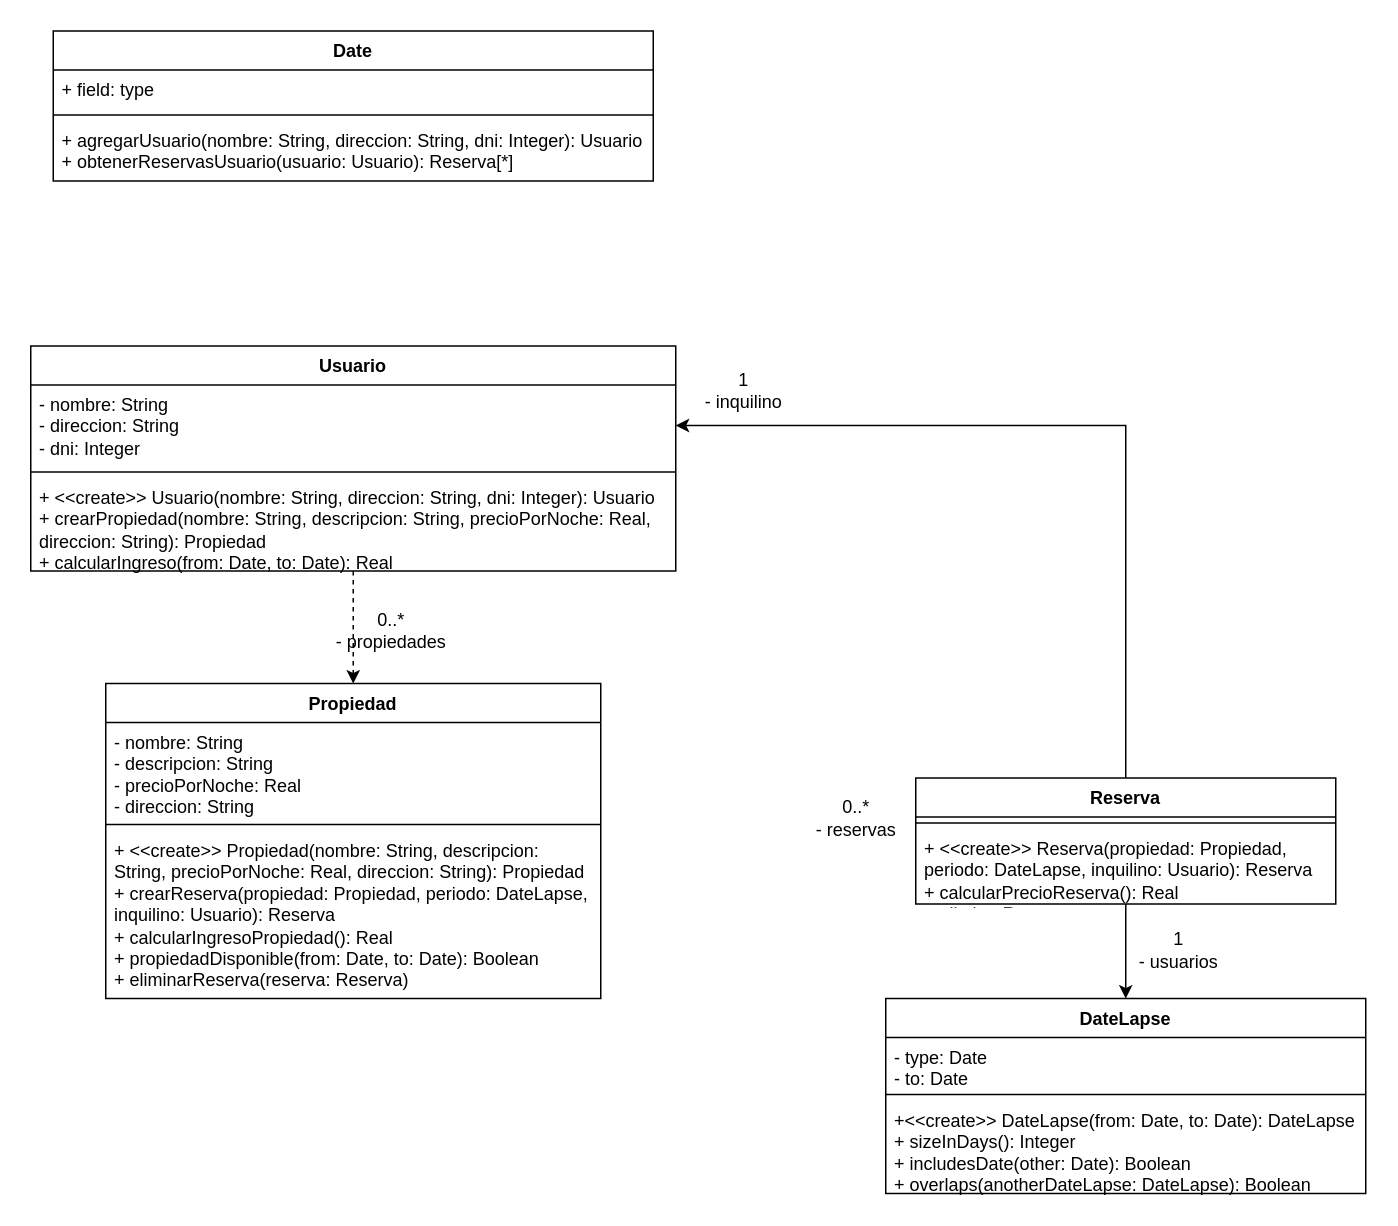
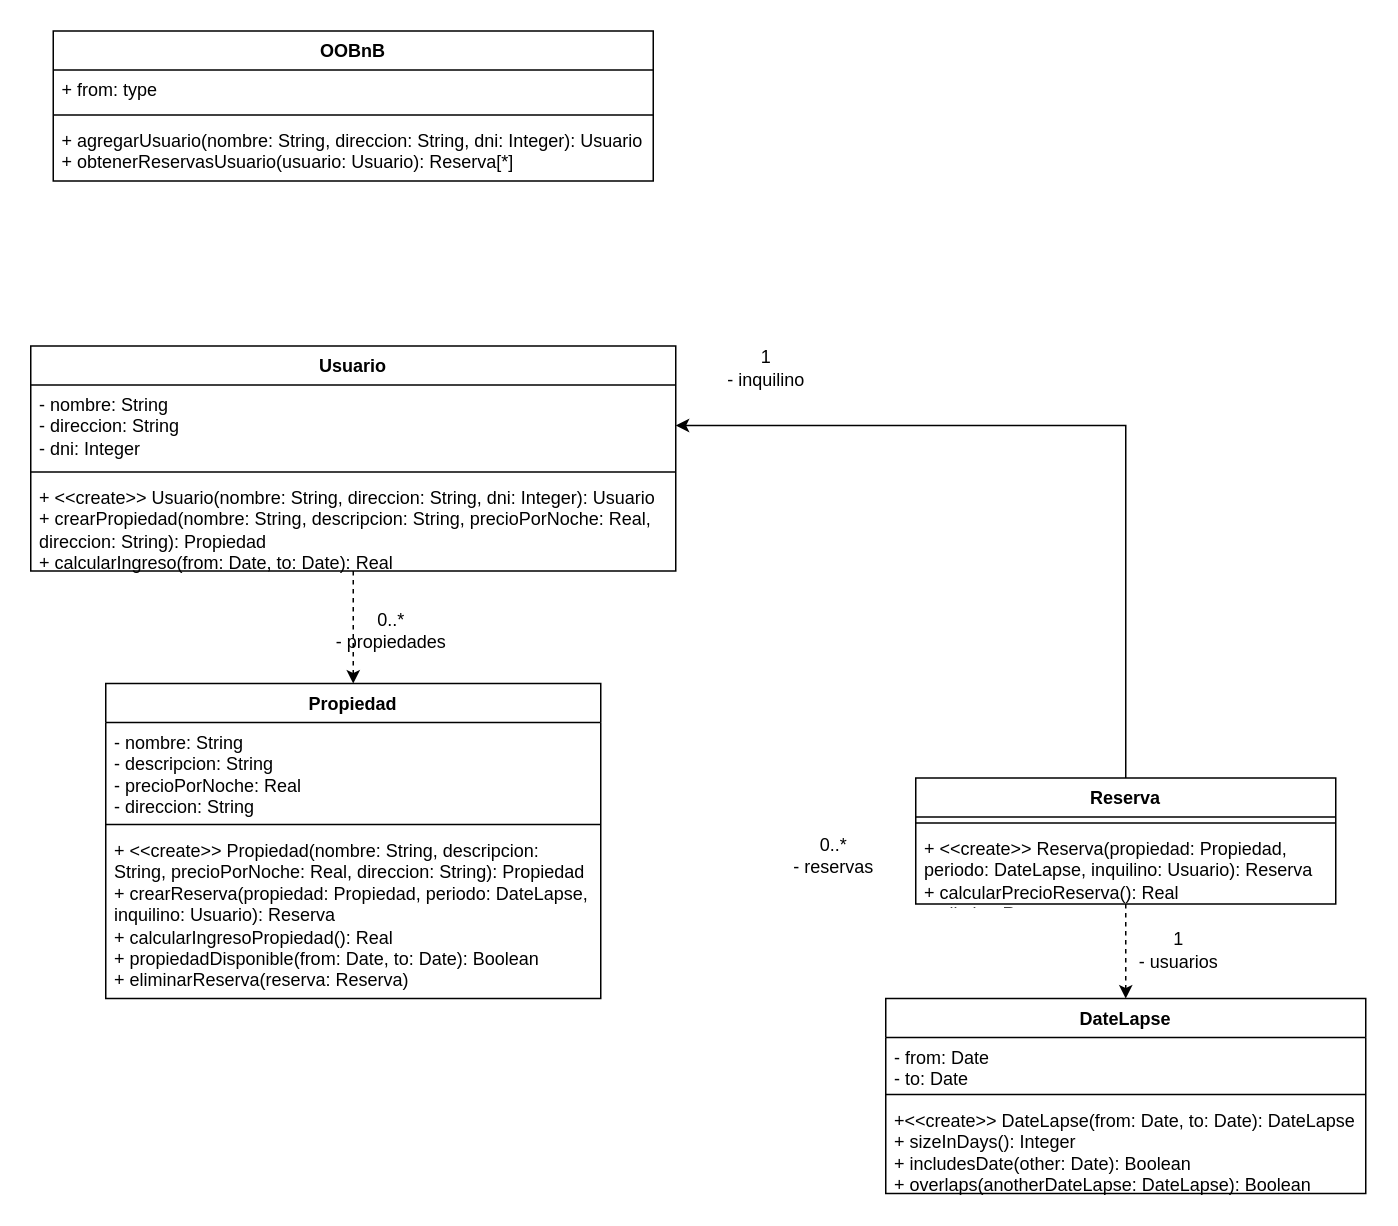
node "Date": label "Date" -> "OOBnB"
node "+ field: type": label "+ field: type" -> "+ from: type"
node "1 - inquilino": moved (743, 391) -> (766, 368)
node "0..* - reservas": moved (856, 818) -> (833, 856)
edge "Reserva" -> "DateLapse": style solid -> dashed
node "- type: Date - to: Date": label "- type: Date - to: Date" -> "- from: Date - to: Date"
